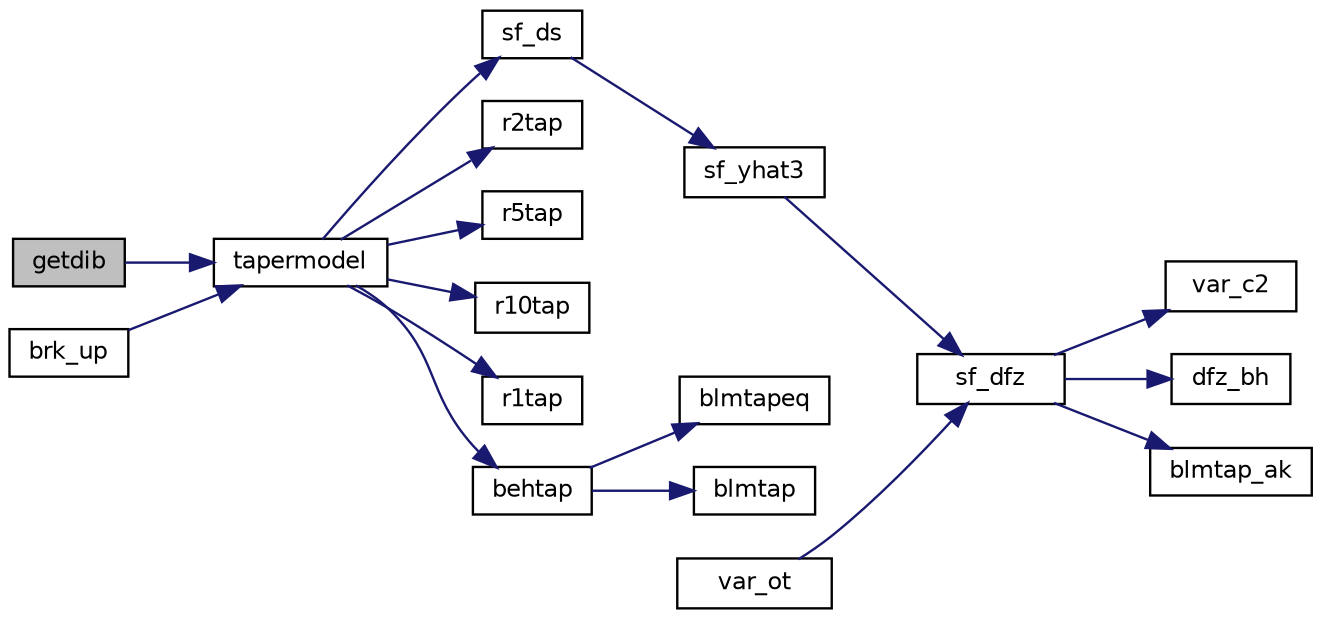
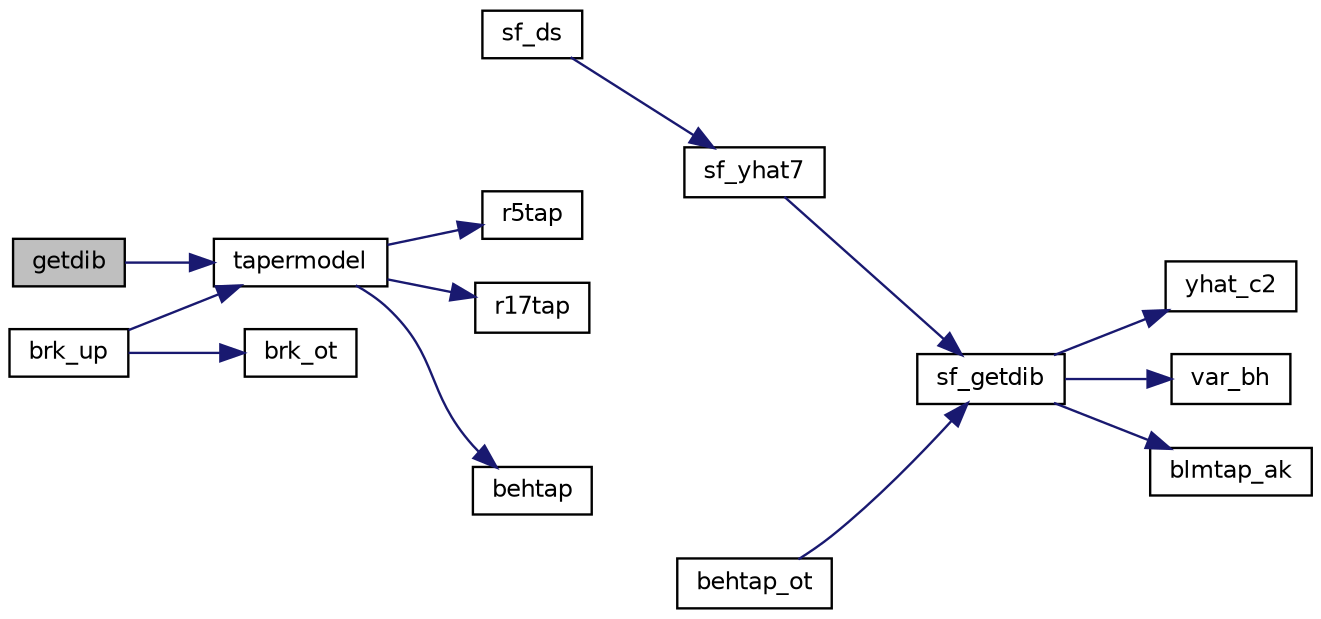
node "r2tap": removed
edge "tapermodel" -> "sf_ds": removed
node "sf_yhat3": label "sf_yhat3" -> "sf_yhat7"
node "var_c2": label "var_c2" -> "yhat_c2"
node "r10tap": label "r10tap" -> "r17tap"
node "brk_ot": added
node "sf_dfz": label "sf_dfz" -> "sf_getdib"
node "dfz_bh": label "dfz_bh" -> "var_bh"
node "r1tap": removed
node "blmtapeq": removed
node "blmtap": removed
node "var_ot": label "var_ot" -> "behtap_ot"
